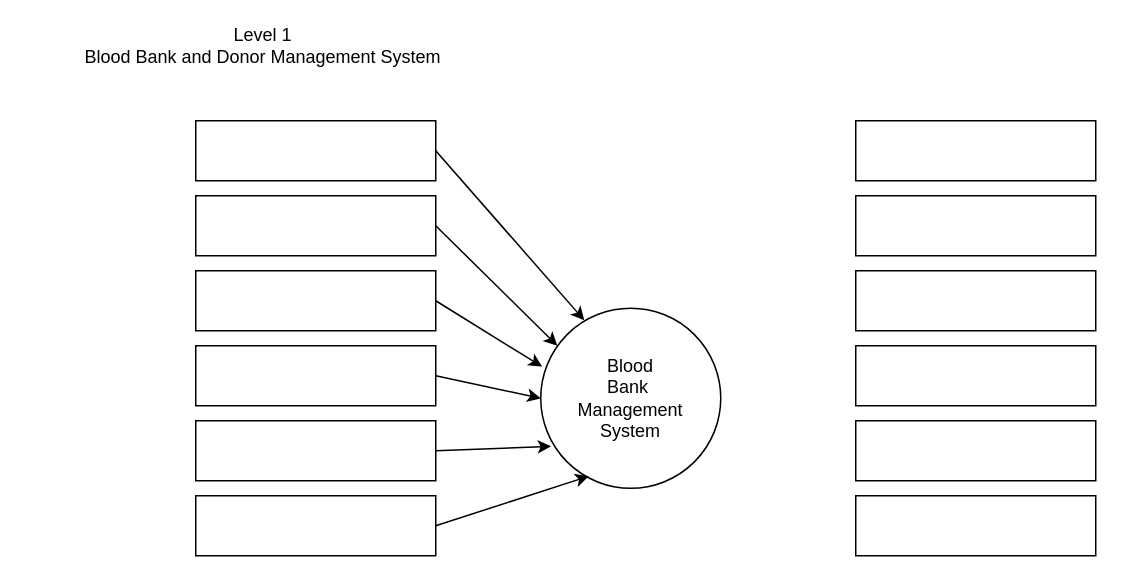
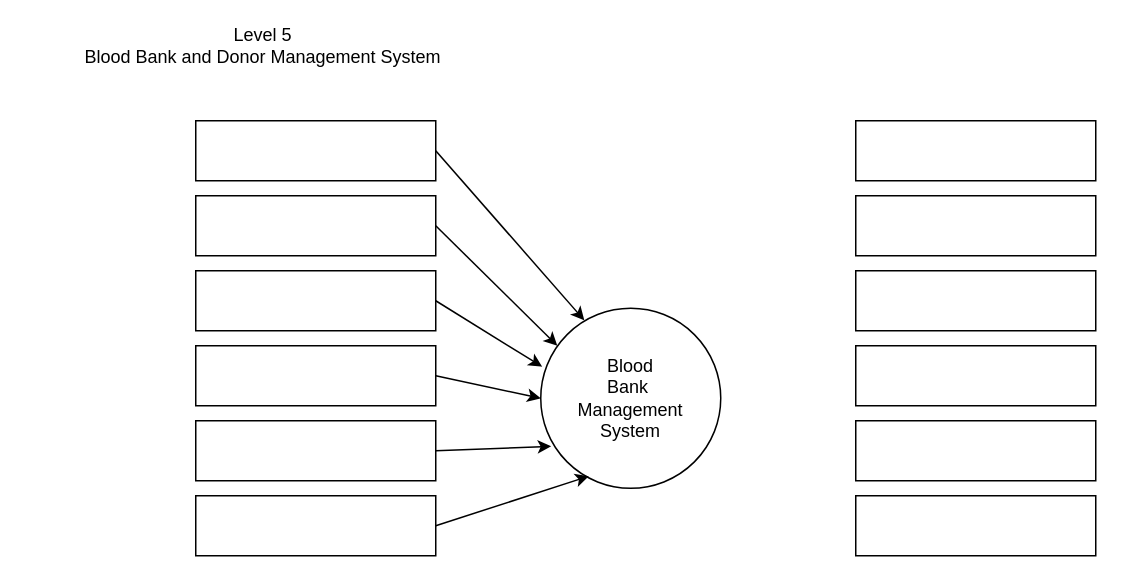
node "Level 1 Blood Bank and Donor Management System": label "Level 1 Blood Bank and Donor Management System" -> "Level 5 Blood Bank and Donor Management System"
